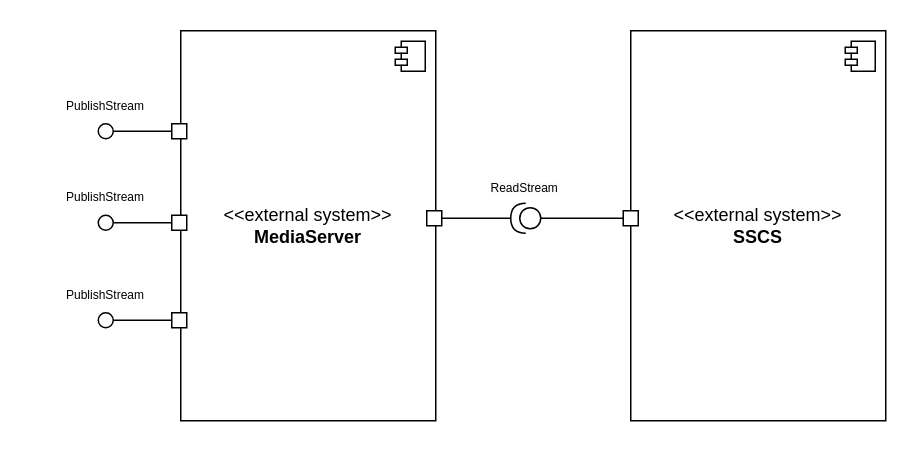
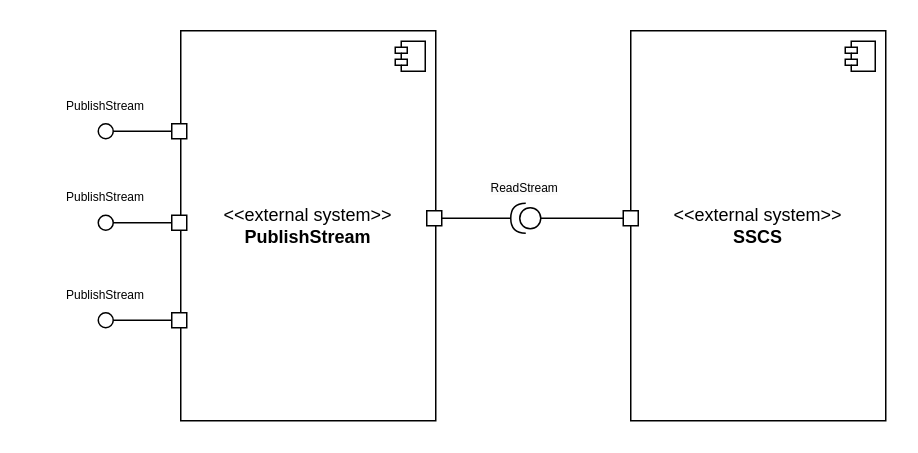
node "<<external system>> MediaServer": label "<<external system>> MediaServer" -> "<<external system>> PublishStream"
